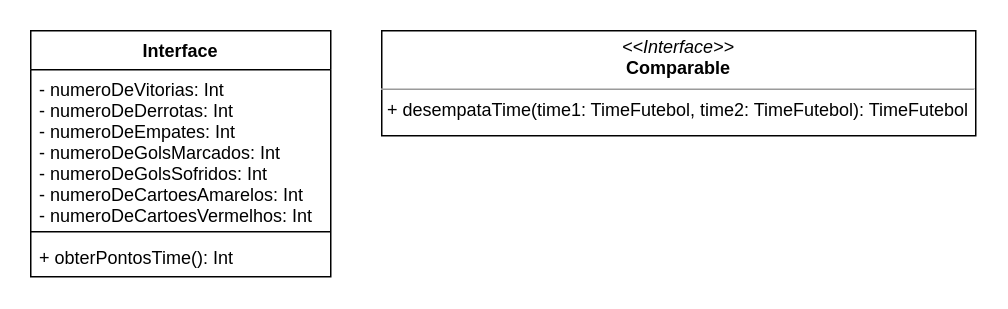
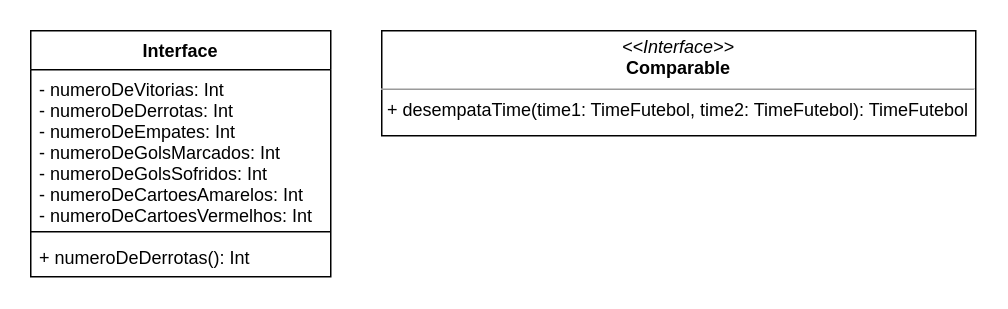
node "+ obterPontosTime(): Int": label "+ obterPontosTime(): Int" -> "+ numeroDeDerrotas(): Int"
